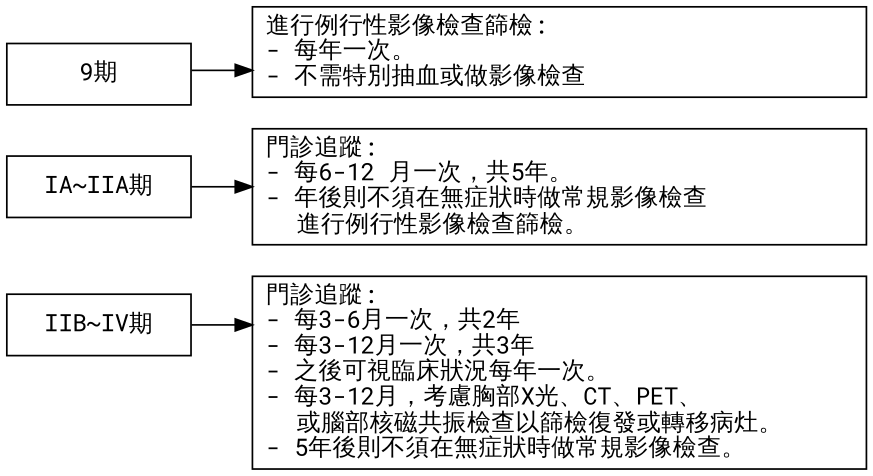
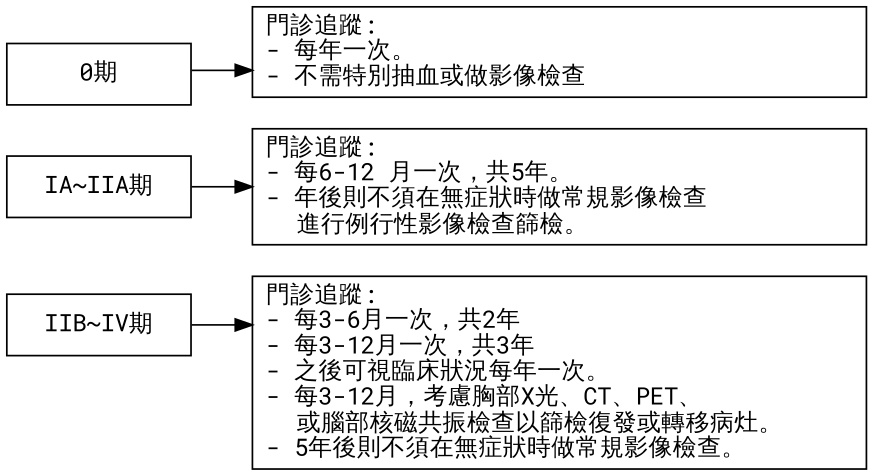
node "進行例行性影像檢查篩檢: - 每年一次。 - 不需特別抽血或做影像檢查": label "進行例行性影像檢查篩檢: - 每年一次。 - 不需特別抽血或做影像檢查" -> "門診追蹤: - 每年一次。 - 不需特別抽血或做影像檢查"
node "9期": label "9期" -> "0期"
